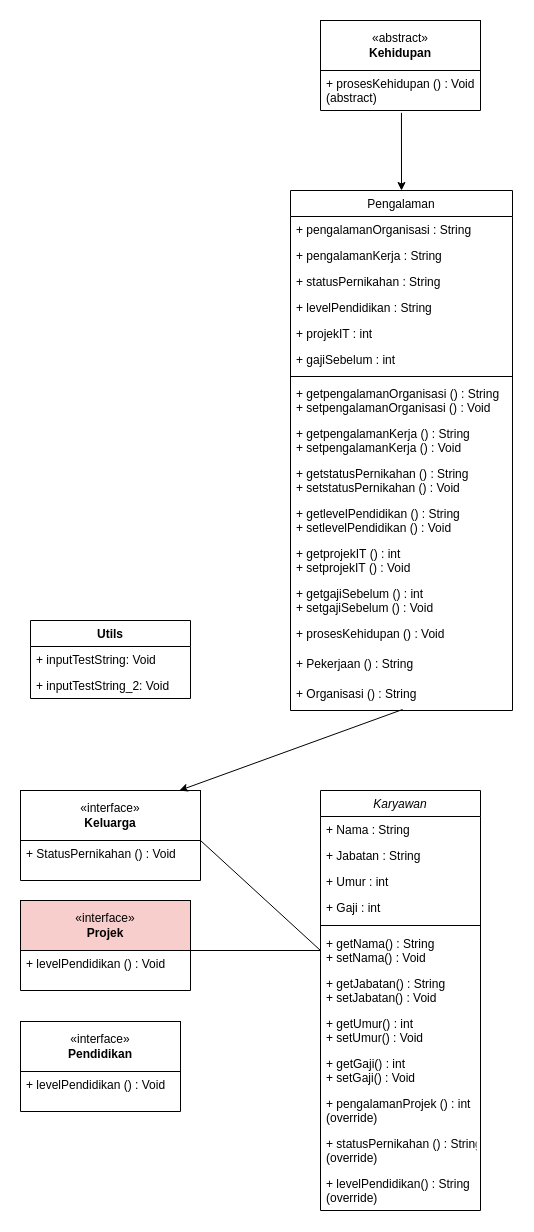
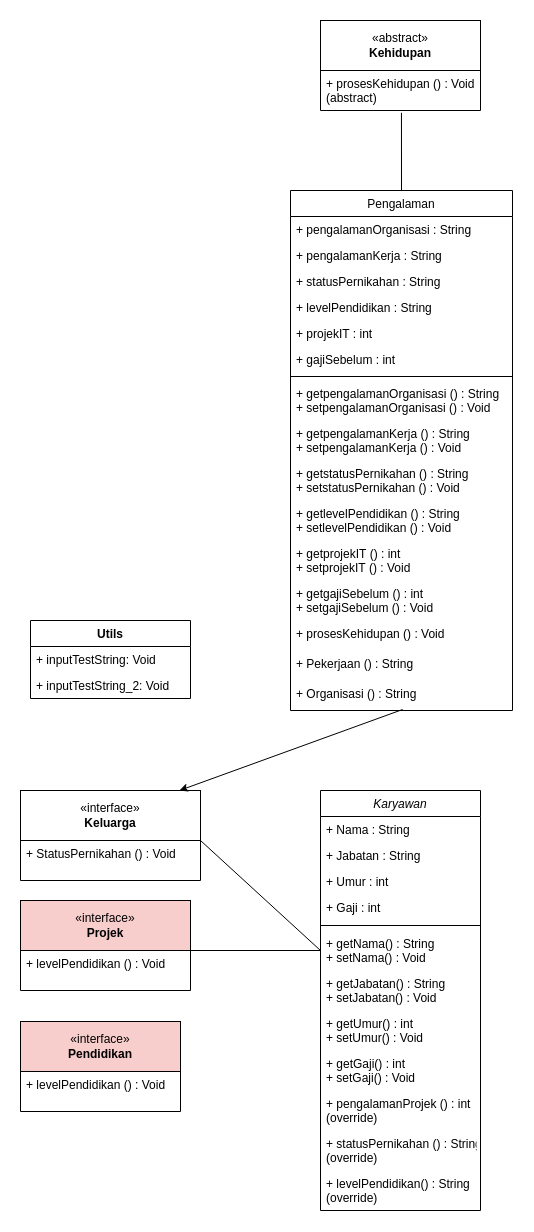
edge "+ prosesKehidupan () : Void (abstract)" -> "Pengalaman": arrowhead classic -> none
node "«interface» Pendidikan": fillcolor #ffffff -> #f8cecc
